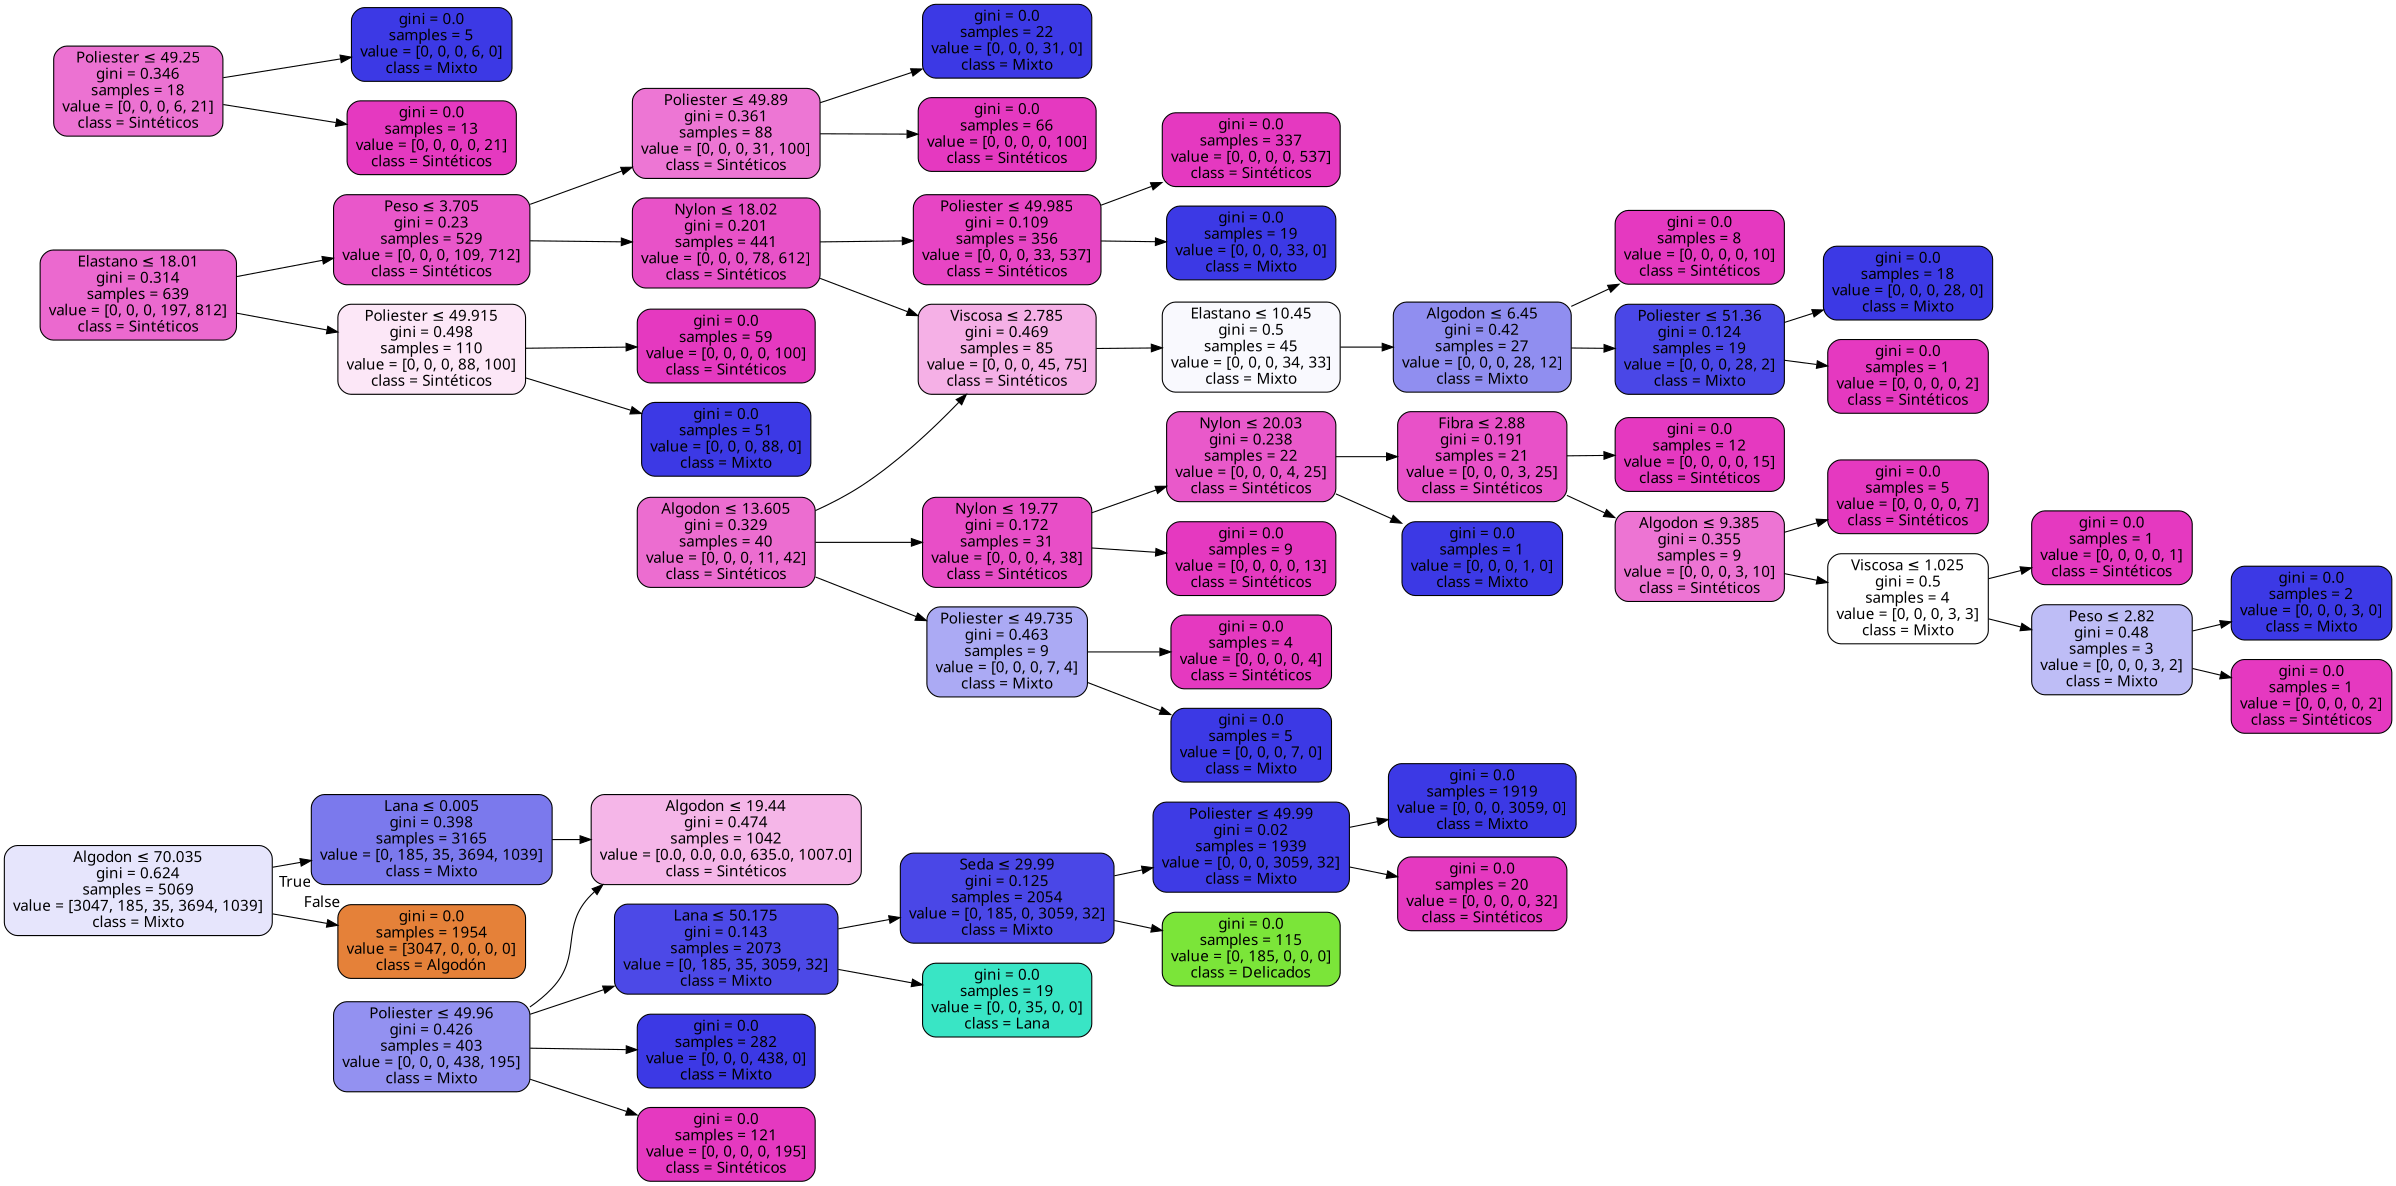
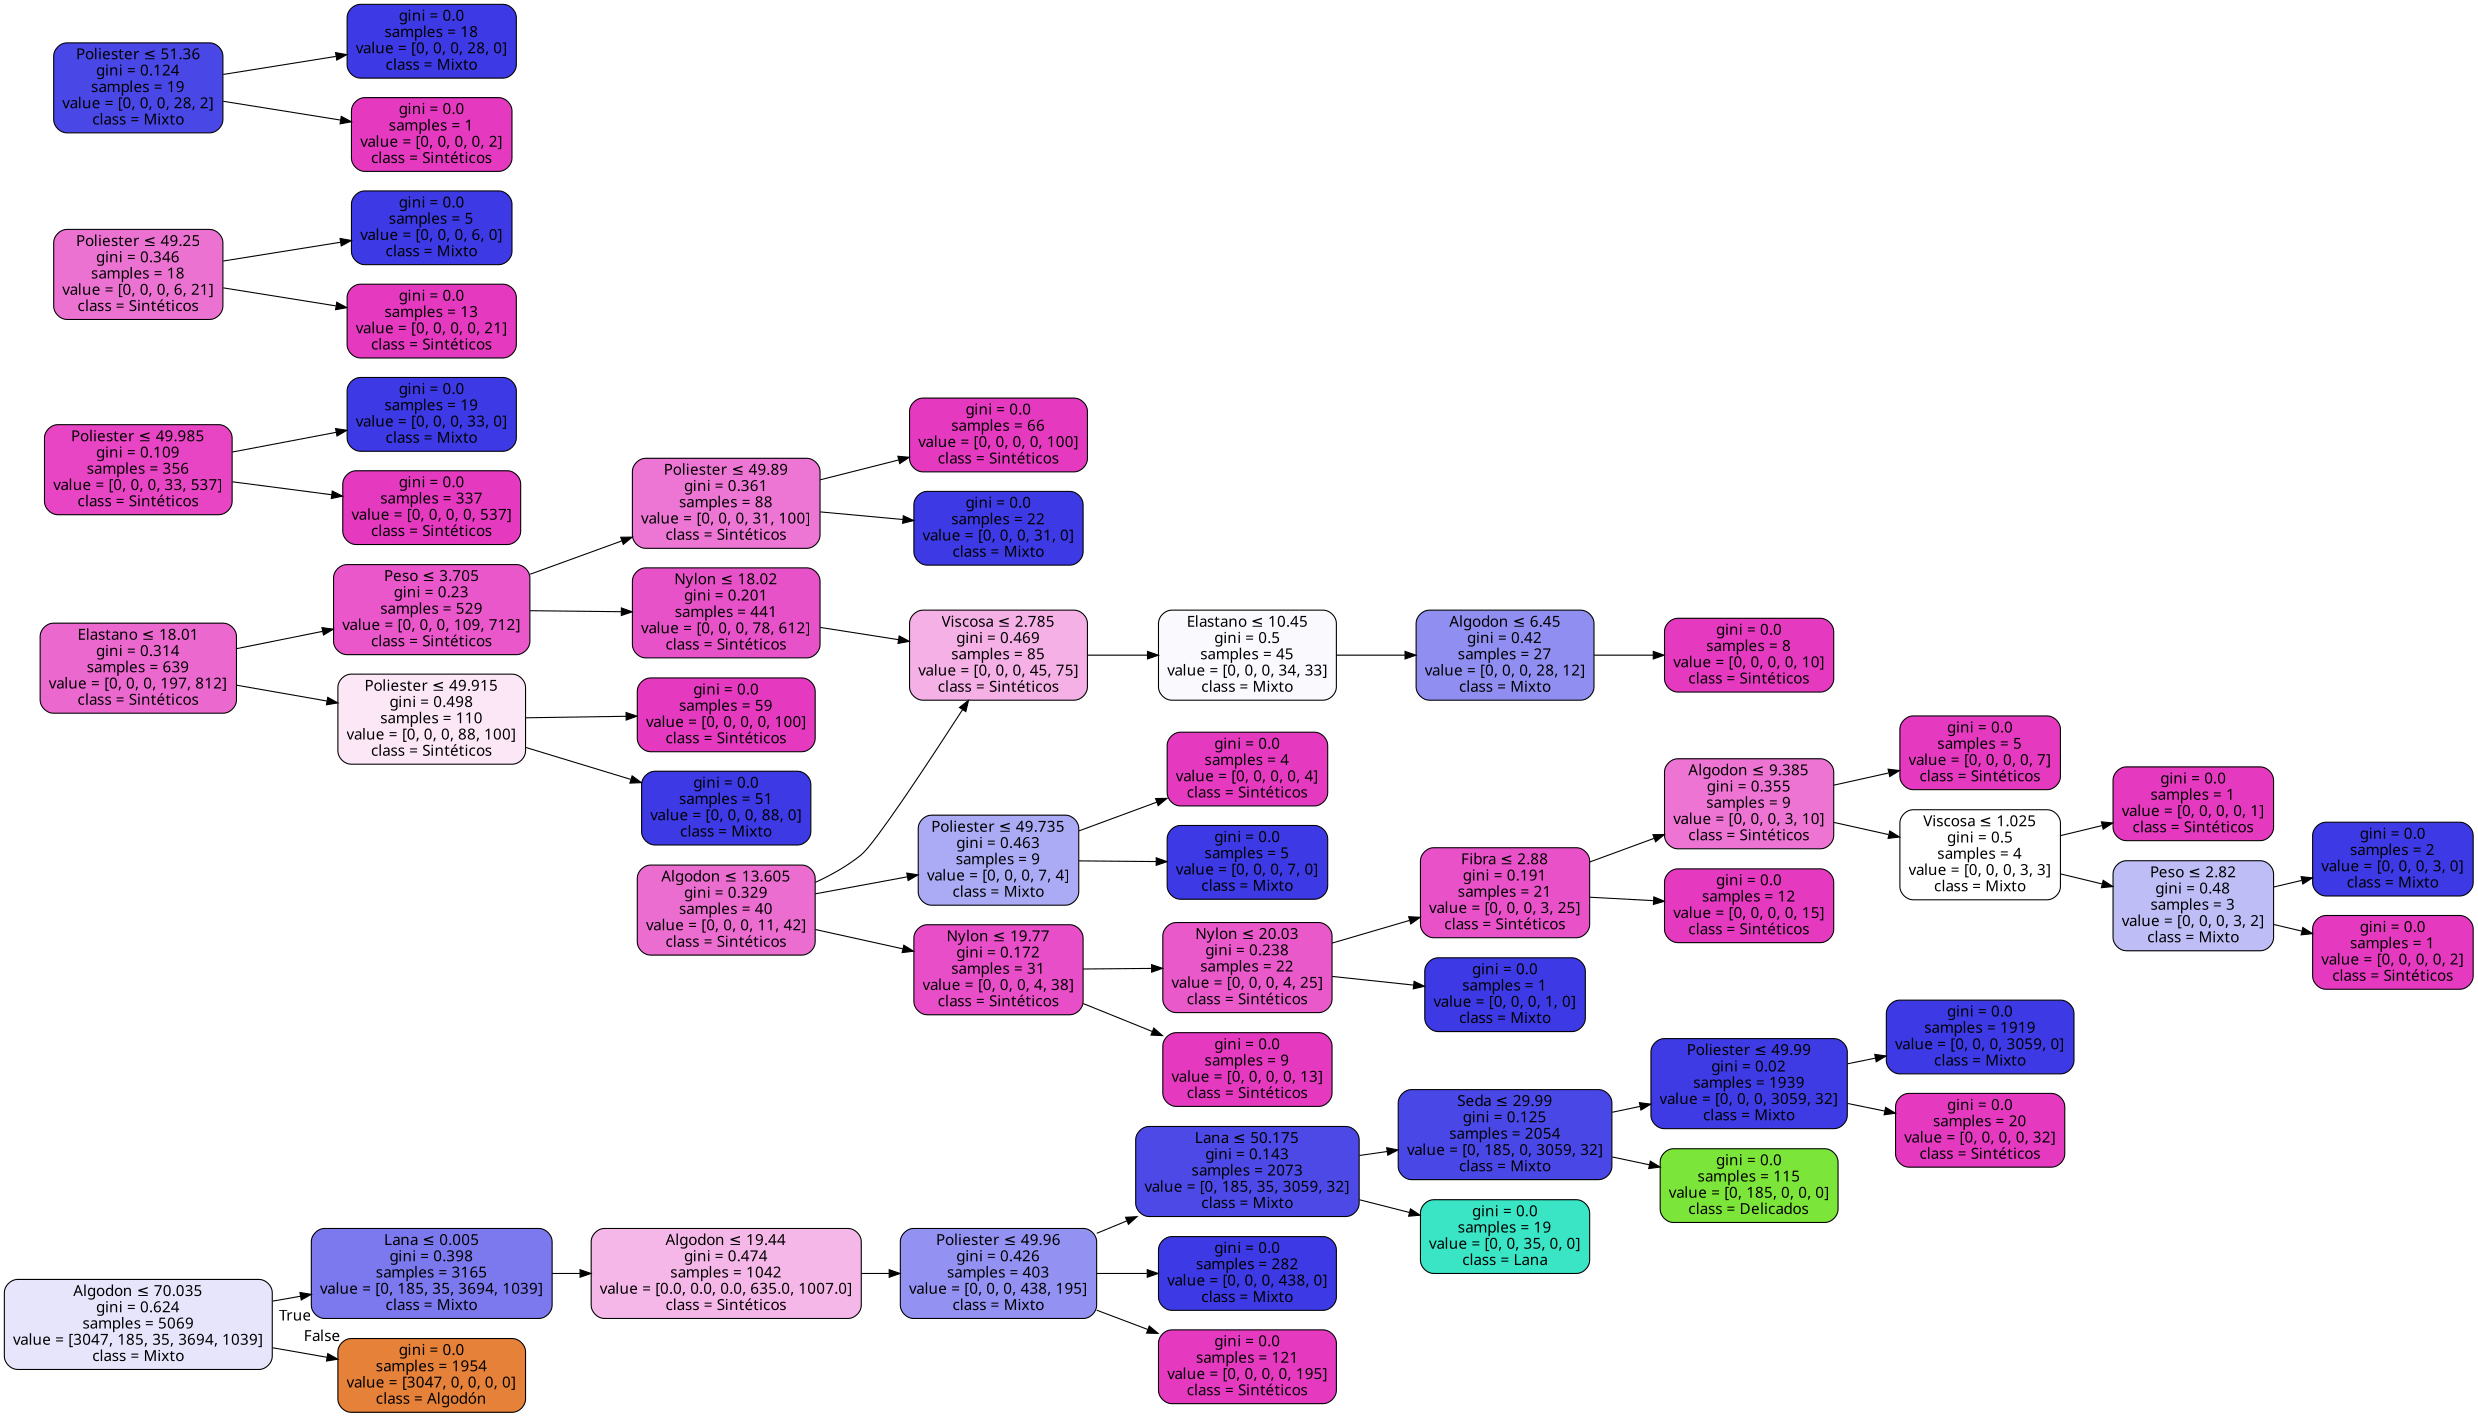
edge "Nylon ≤ 18.02" -> "Poliester ≤ 49.985": removed
edge "Algodon ≤ 6.45" -> "Poliester ≤ 51.36": removed
edge "Poliester ≤ 49.96" -> "Algodon ≤ 19.44": reversed
